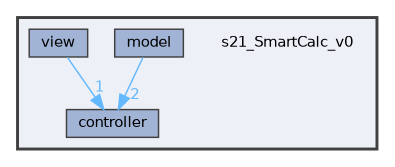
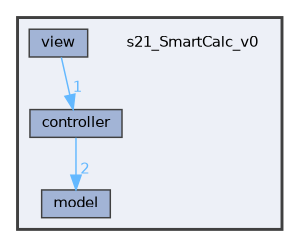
edge "model" -> "controller": reversed
